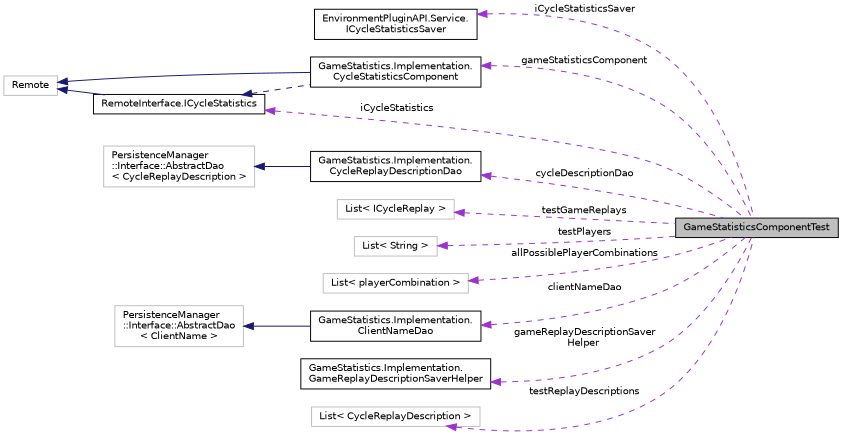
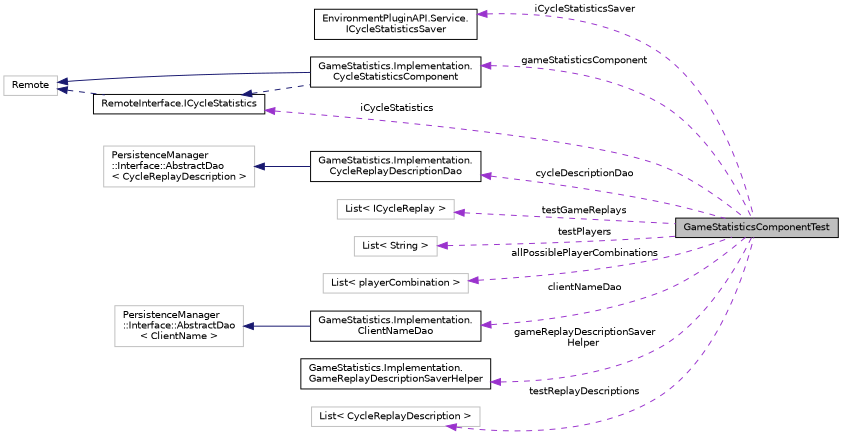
edge "RemoteInterface.ICycleStatistics" -> "Remote": style solid -> dashed
